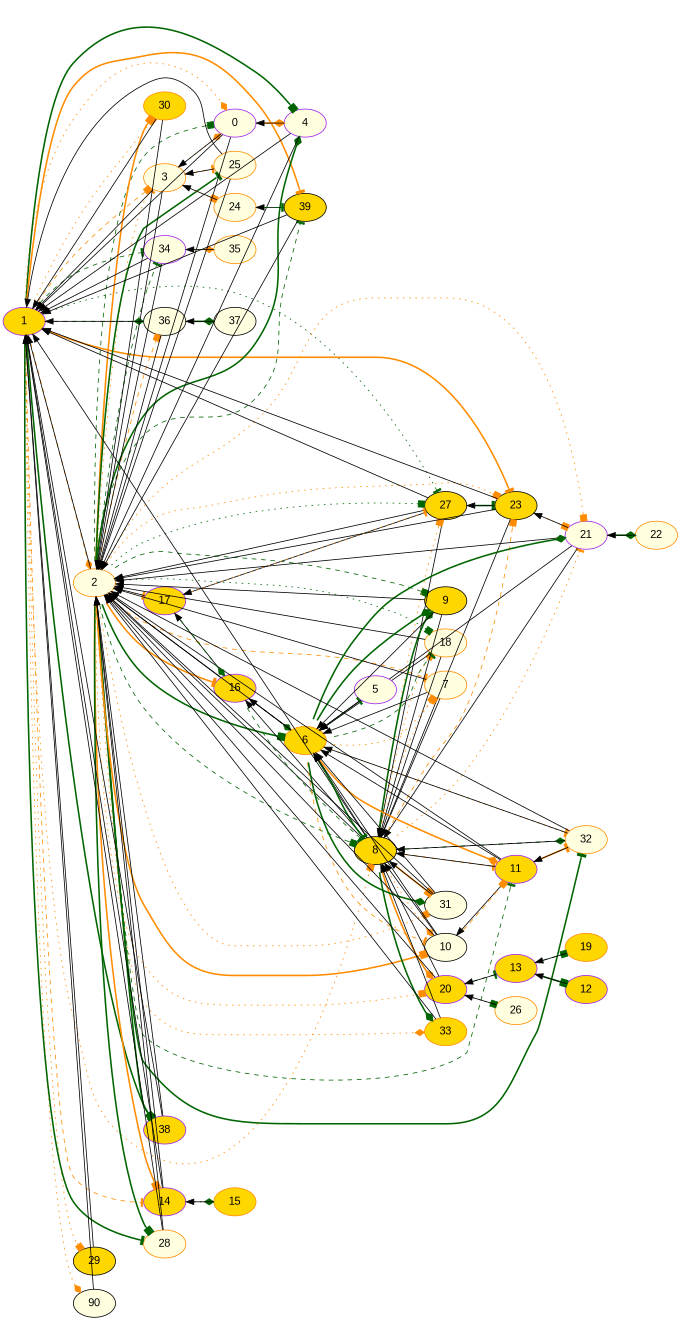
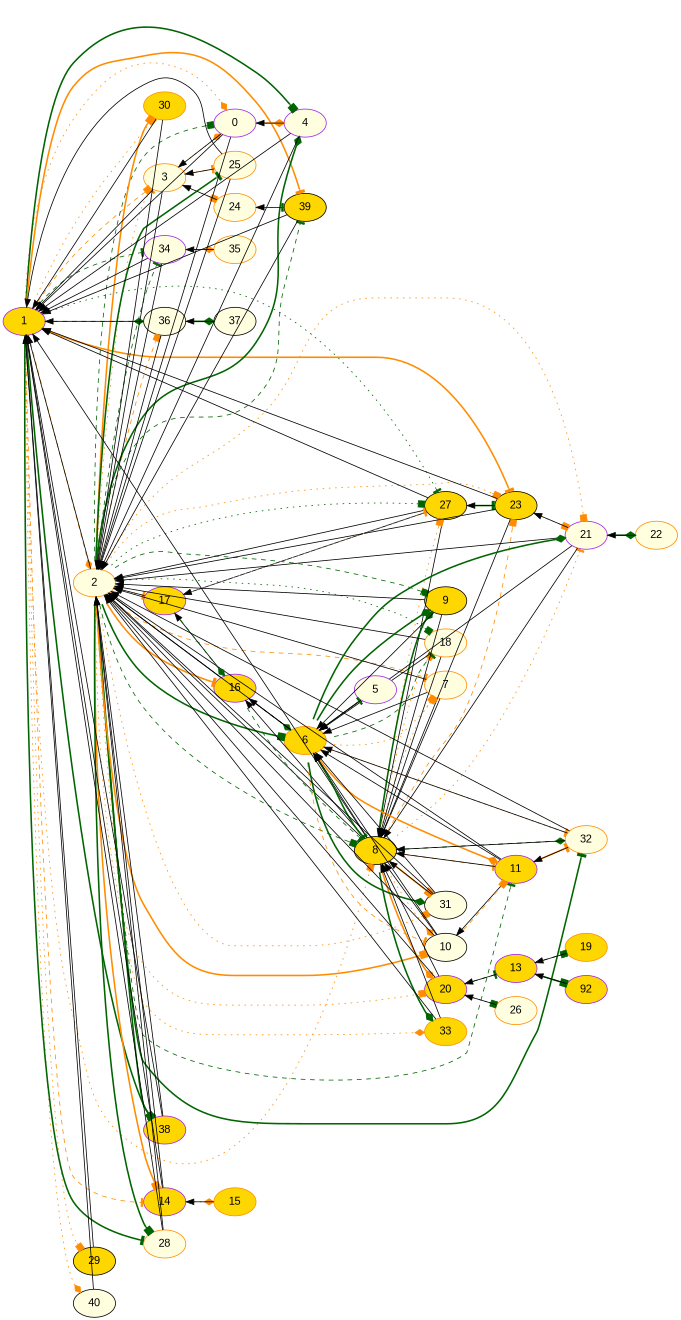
node "12": label "12" -> "92"
edge "14" -> "15": color darkgreen -> darkorange
node "90": label "90" -> "40"
